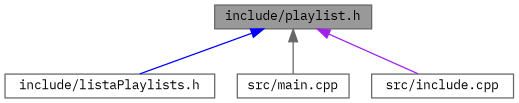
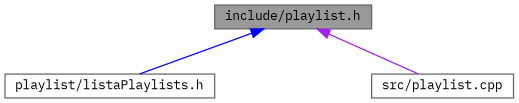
node "include/listaPlaylists.h": label "include/listaPlaylists.h" -> "playlist/listaPlaylists.h"
node "src/main.cpp": removed
node "src/include.cpp": label "src/include.cpp" -> "src/playlist.cpp"
